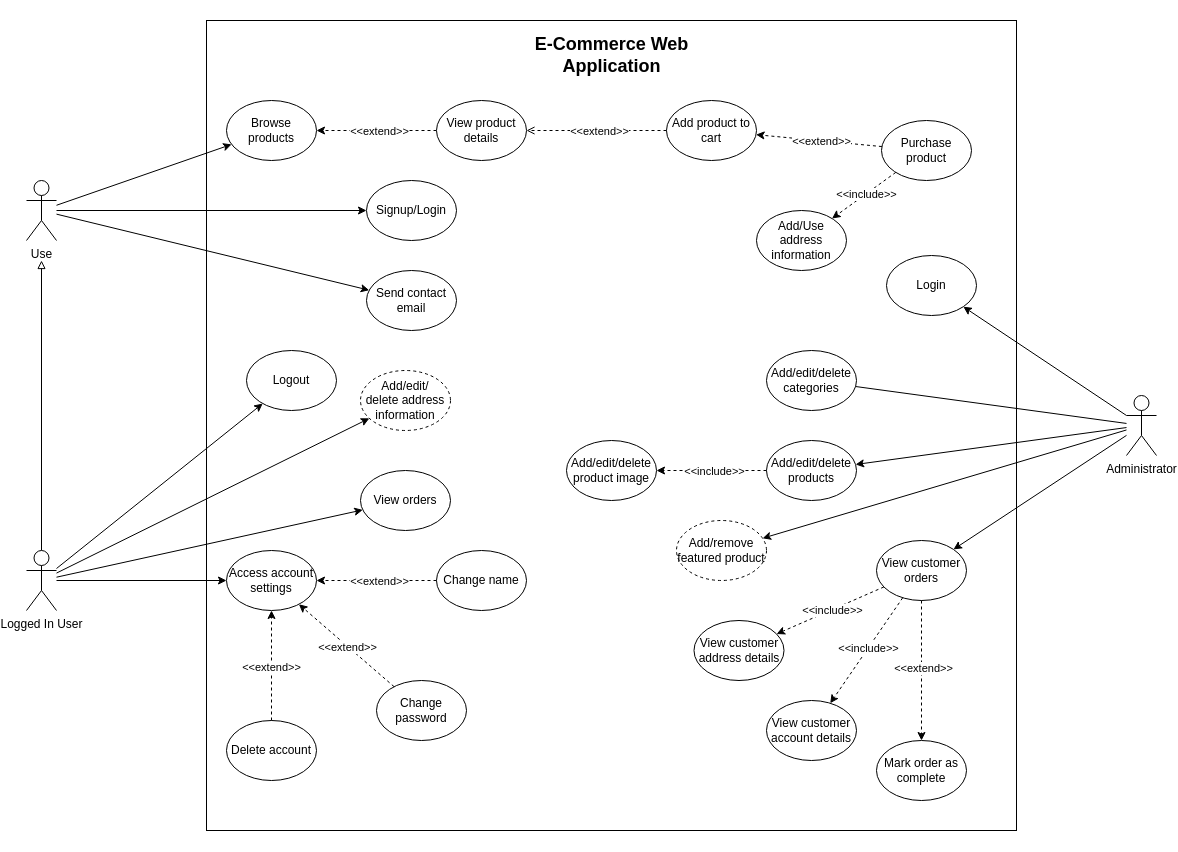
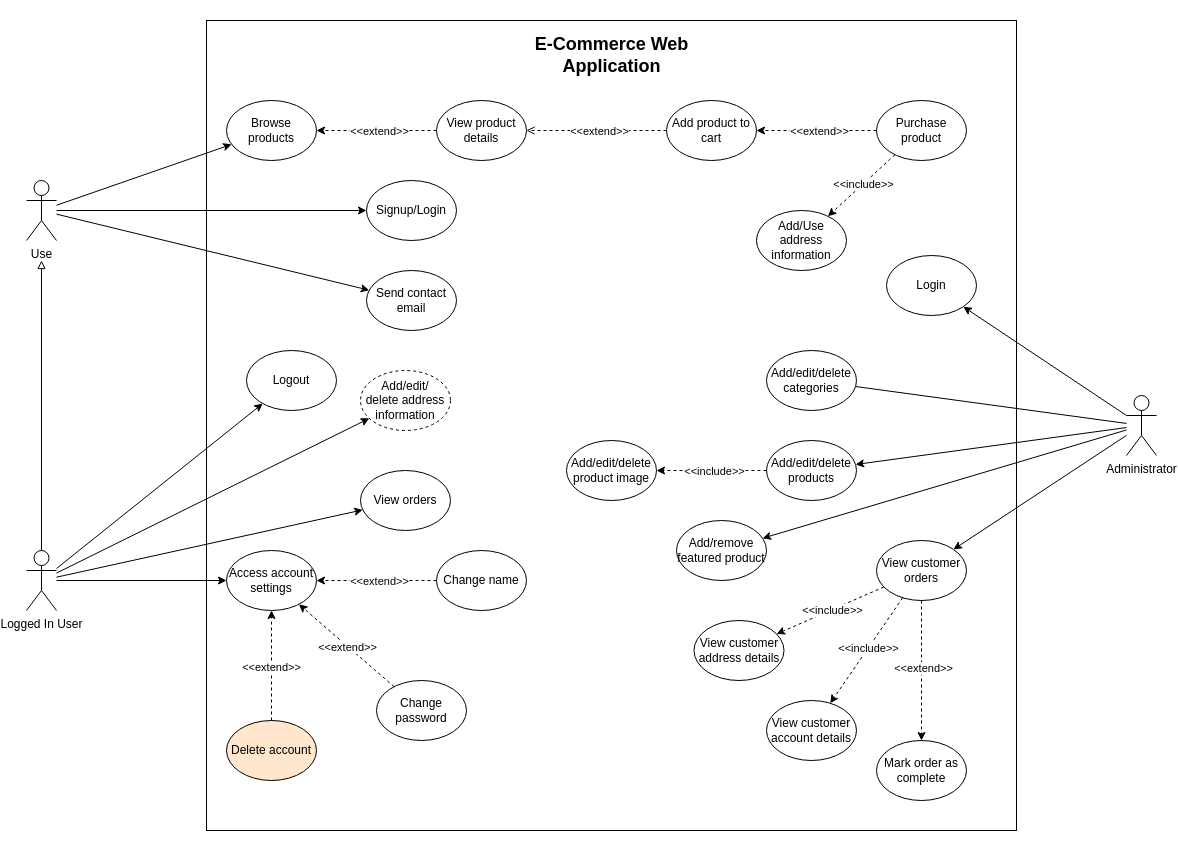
node "Purchase product": moved (927, 151) -> (922, 131)
node "Add/remove featured product": style dashed -> solid
node "Delete account": fillcolor #ffffff -> #ffe6cc
